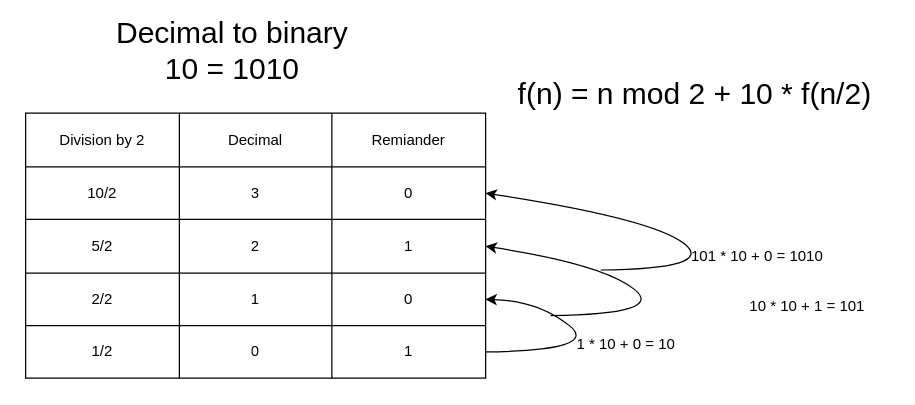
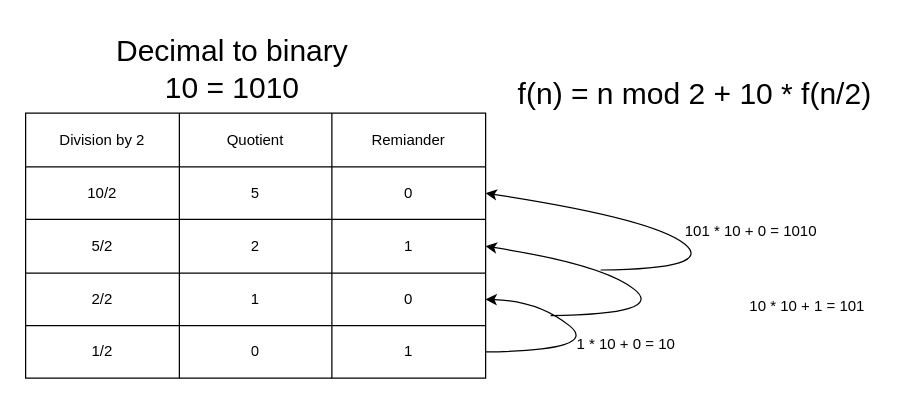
node "Decimal to binary 10 = 1010": moved (232, 51) -> (232, 69)
node "Decimal": label "Decimal" -> "Quotient"
node "3": label "3" -> "5"
node "101 * 10 + 0 = 1010": moved (757, 257) -> (751, 232)
